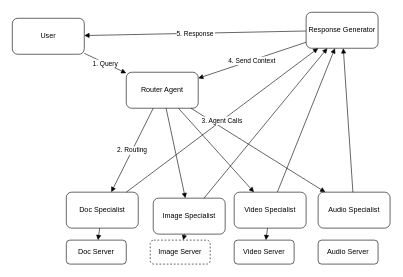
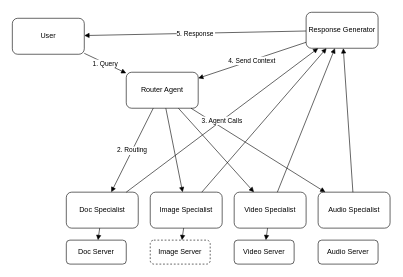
node "Image Specialist": moved (189, 216) -> (186, 210)
